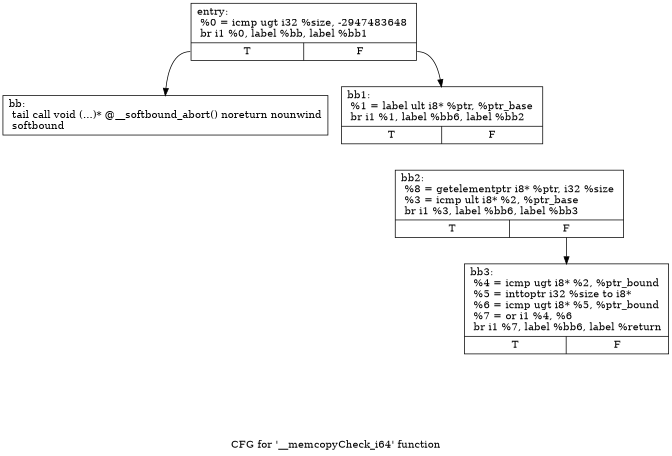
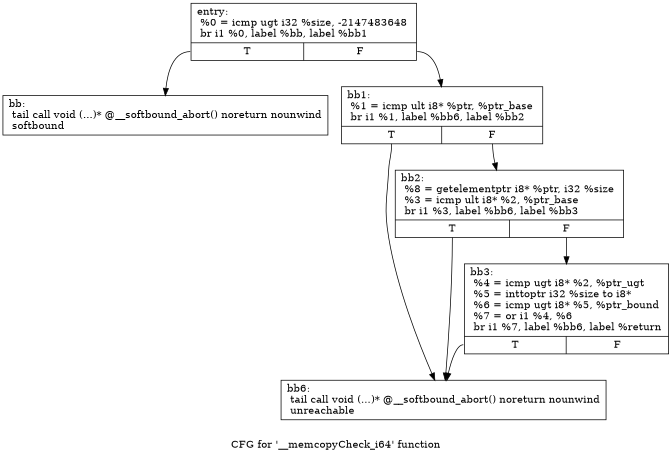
node "entry:": text "%0 = icmp ugt i32 %size, -2947483648" -> "%0 = icmp ugt i32 %size, -2147483648"
node "bb1:": text "%1 = label ult i8* %ptr, %ptr_base" -> "%1 = icmp ult i8* %ptr, %ptr_base"
edge "bb1:" -> "bb2:": added
node "bb3:": text "%4 = icmp ugt i8* %2, %ptr_bound" -> "%4 = icmp ugt i8* %2, %ptr_ugt"
node "bb6:": added
